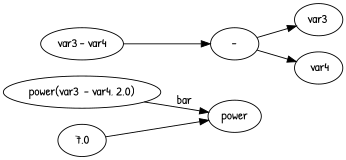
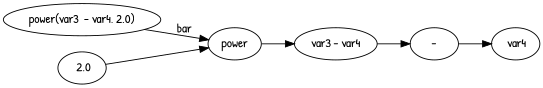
node "var3": removed
edge "power" -> "var3 - var4": added
node "7.0": label "7.0" -> "2.0"
